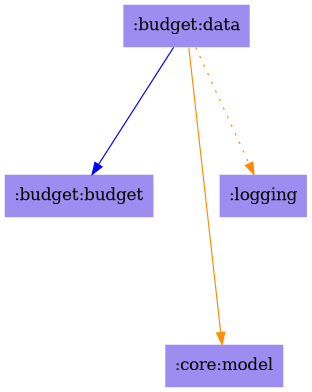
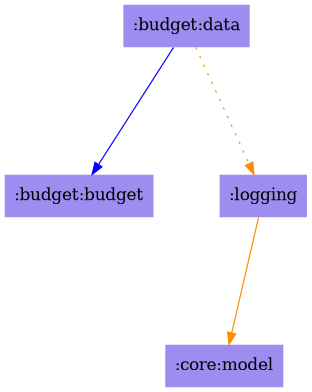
edge ":budget:data" -> ":core:model": now ":logging" -> ":core:model"
